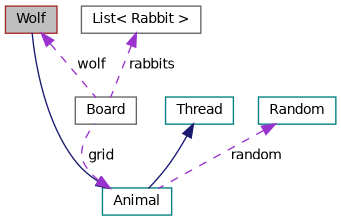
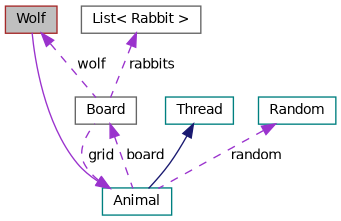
edge "Wolf" -> "Animal": color midnightblue -> darkorchid3
edge "Animal" -> "Board": added, label "board"
